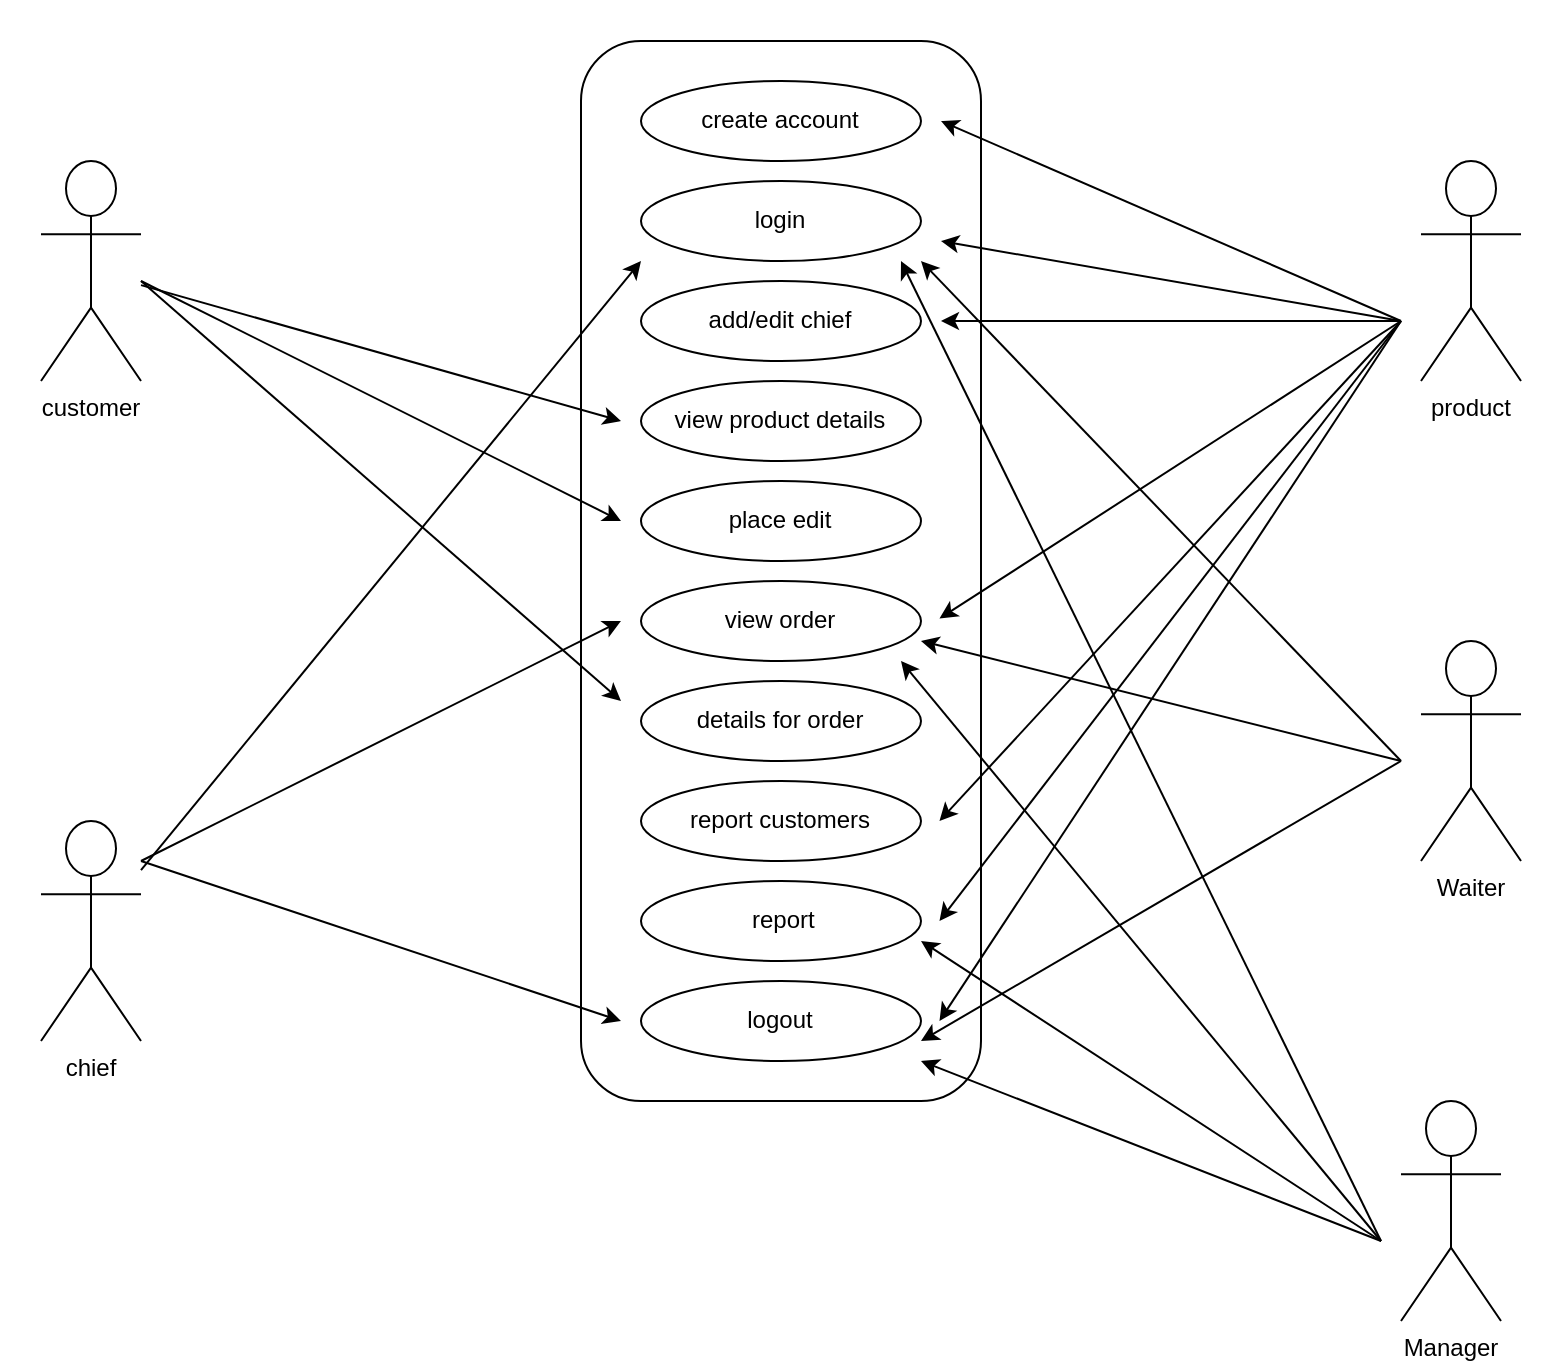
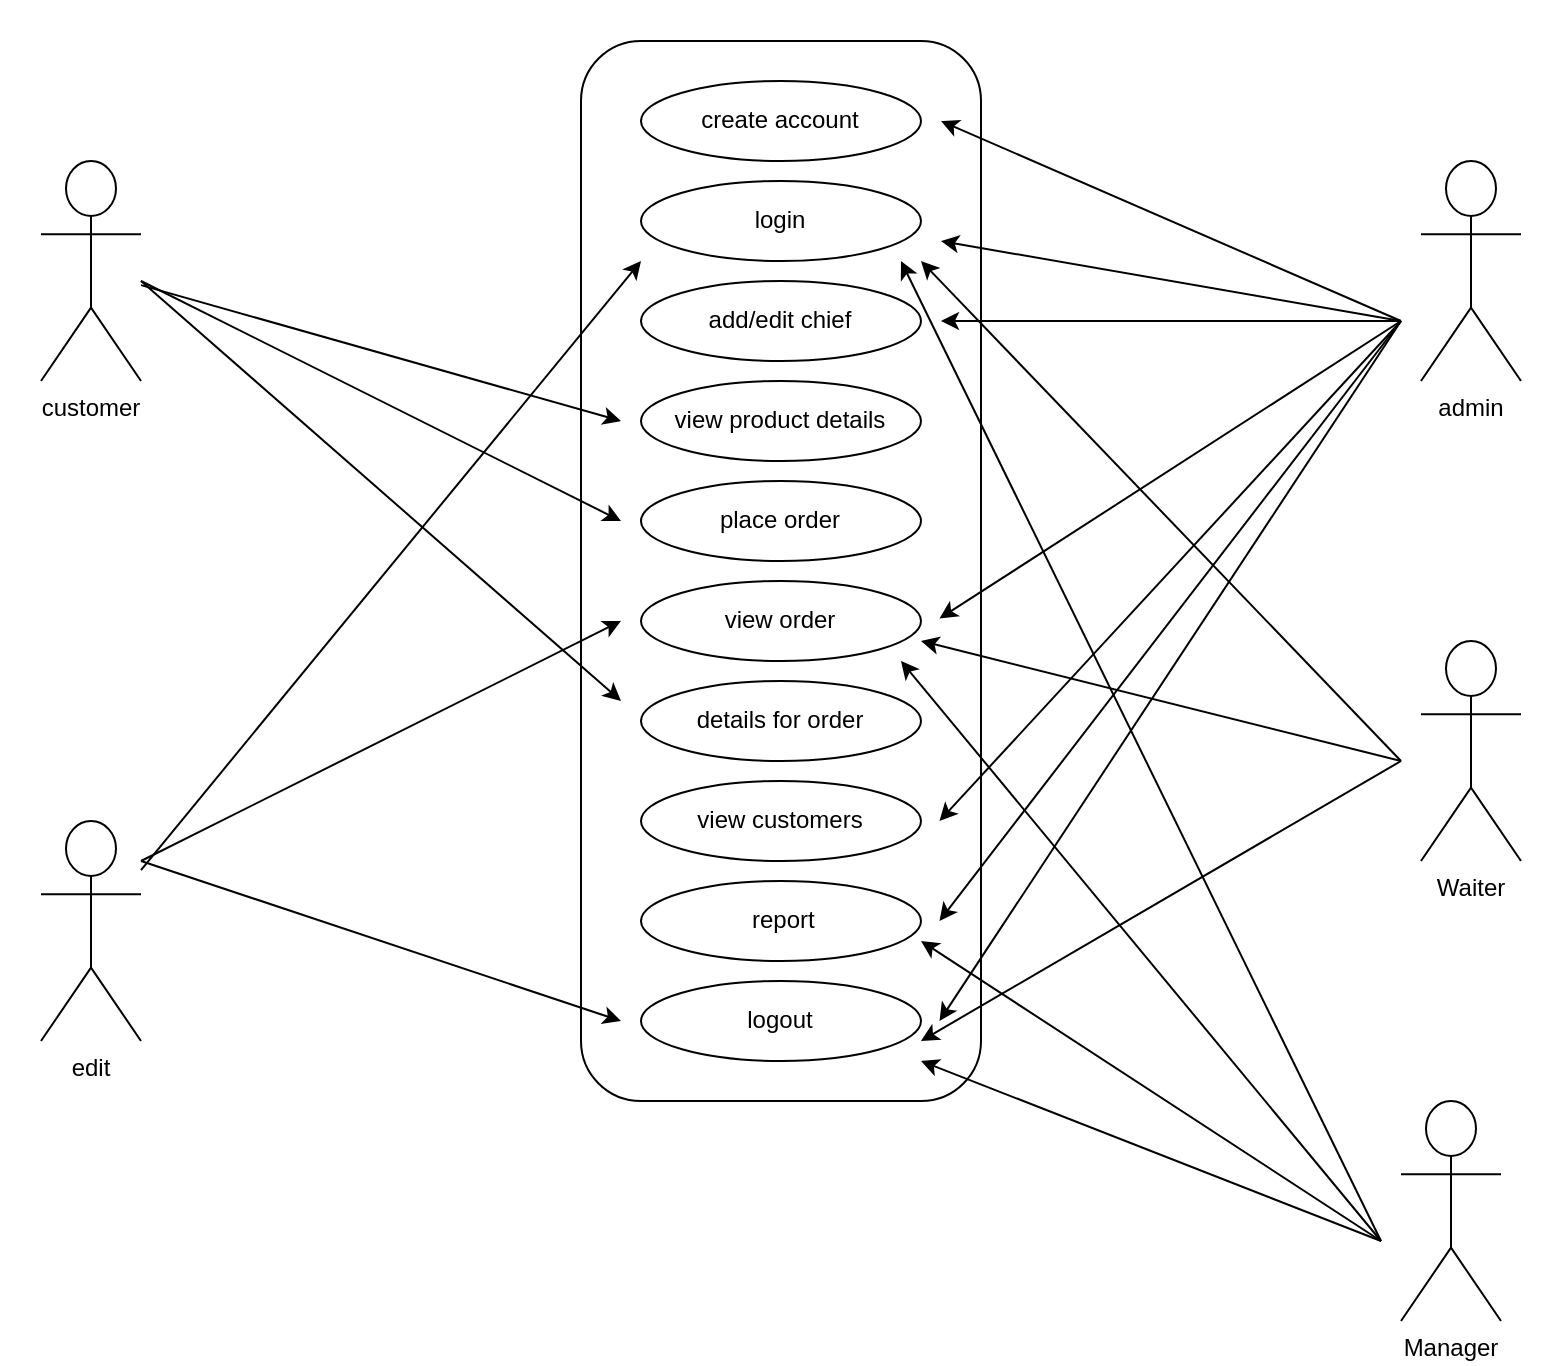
node "product": label "product" -> "admin"
node "place edit": label "place edit" -> "place order"
node "report customers": label "report customers" -> "view customers"
node "chief": label "chief" -> "edit"
